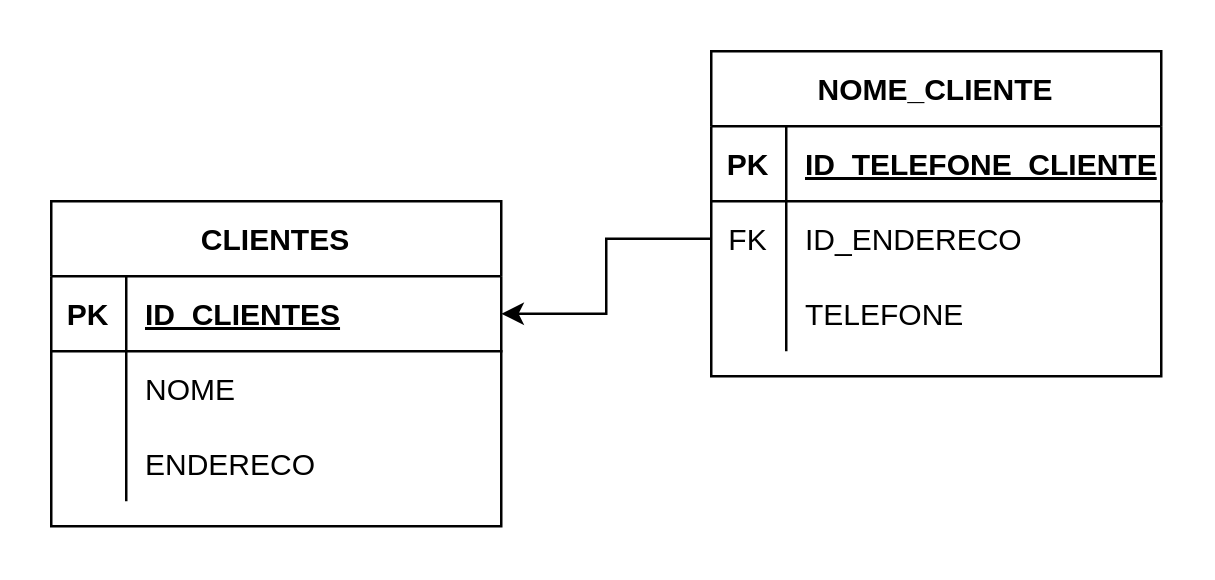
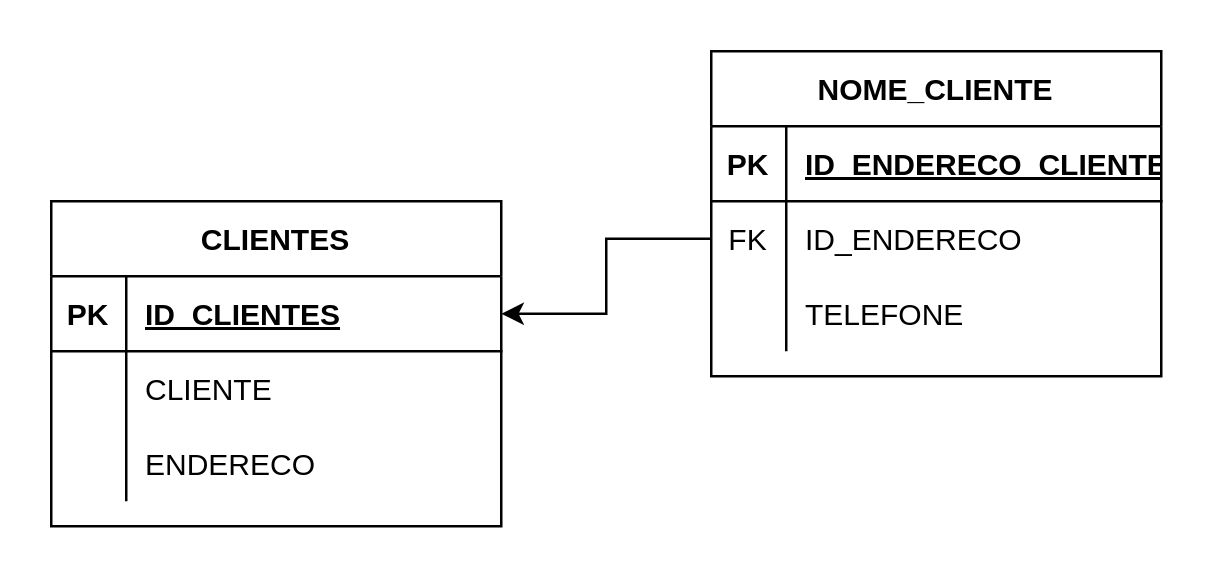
node "ID_TELEFONE_CLIENTE": label "ID_TELEFONE_CLIENTE" -> "ID_ENDERECO_CLIENTE"
node "NOME": label "NOME" -> "CLIENTE"
